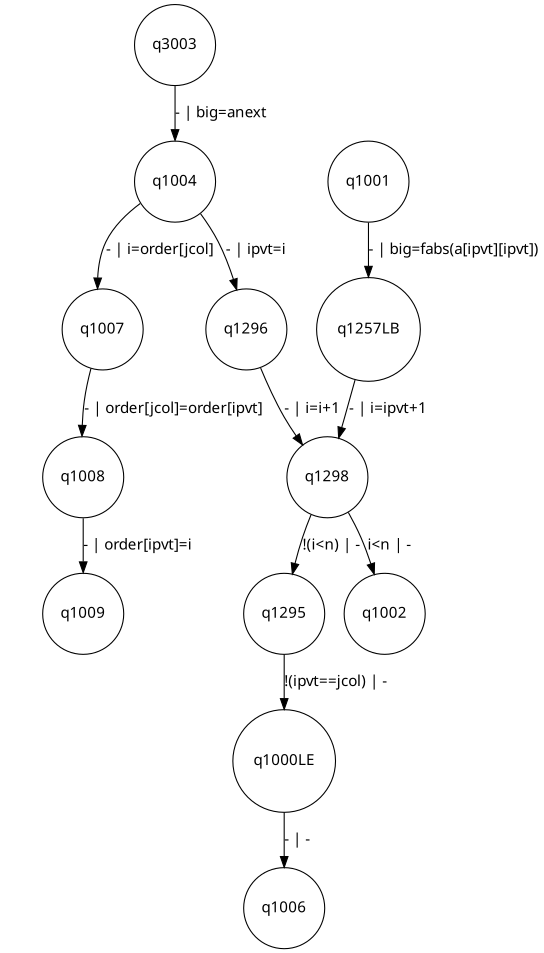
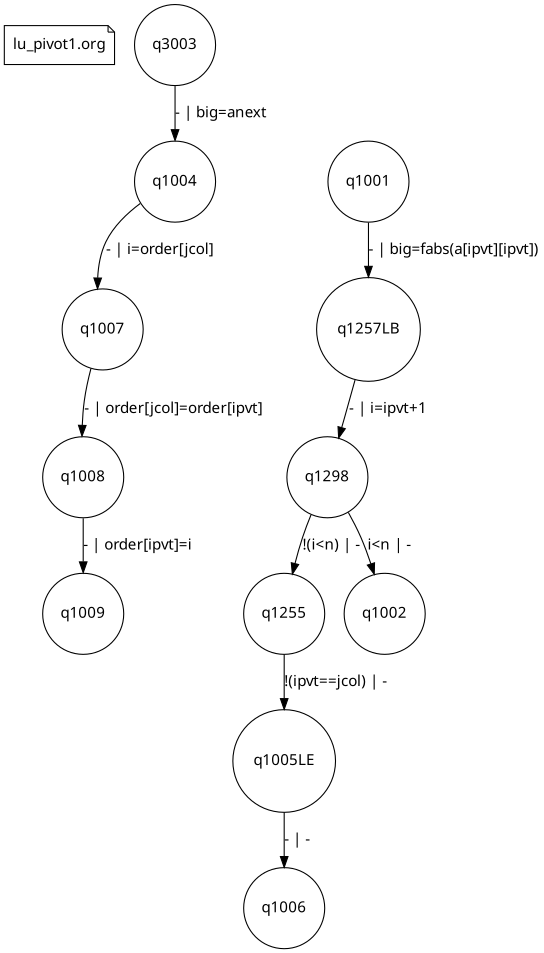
node "lu_pivot1.org": added
node "q1296": removed
node "q1295": label "q1295" -> "q1255"
node "q1000LE": label "q1000LE" -> "q1005LE"
